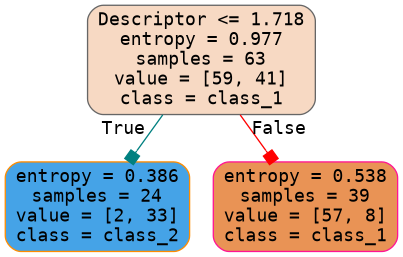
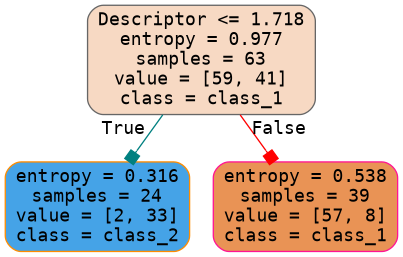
node "entropy = 0.386 samples = 24 value = [2, 33] class = class_2": label "entropy = 0.386 samples = 24 value = [2, 33] class = class_2" -> "entropy = 0.316 samples = 24 value = [2, 33] class = class_2"
